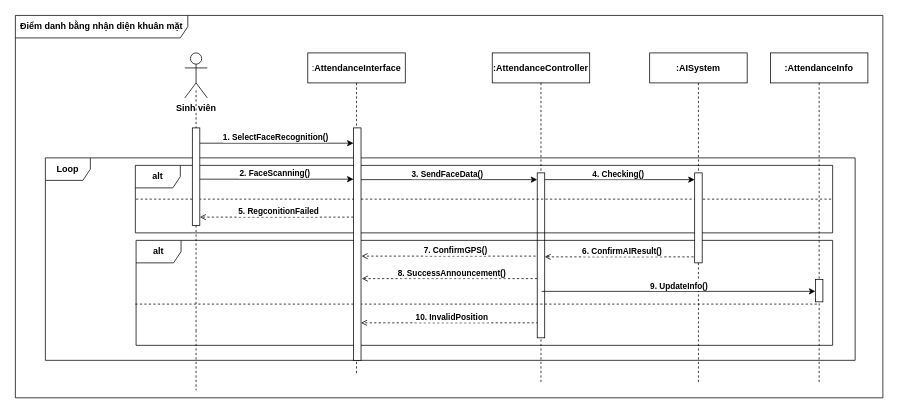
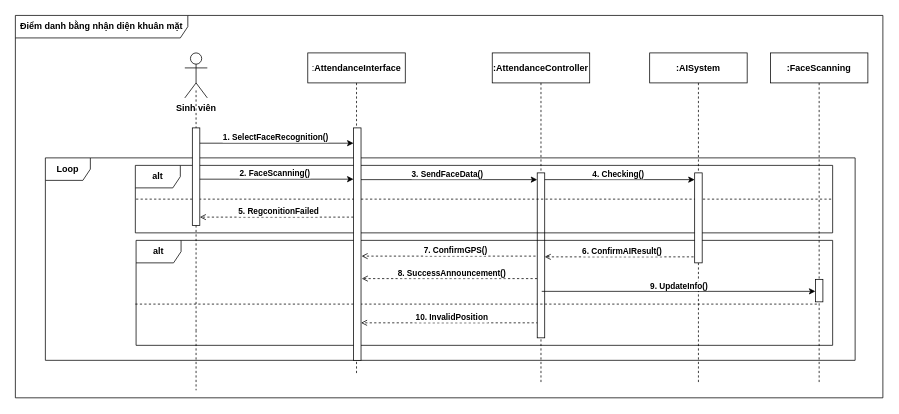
node ":AttendanceInfo": label ":AttendanceInfo" -> ":FaceScanning"
